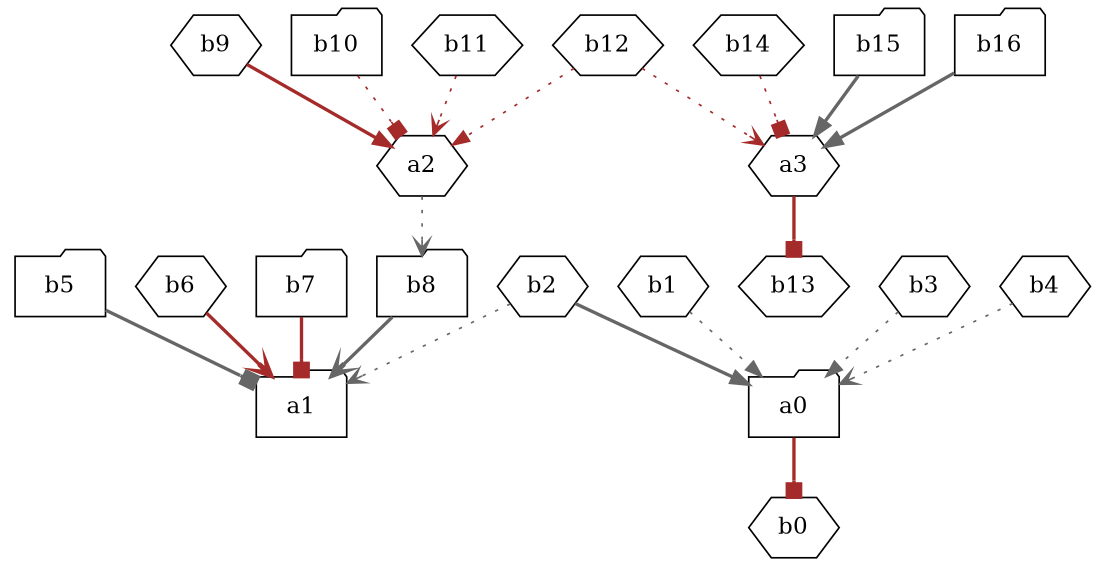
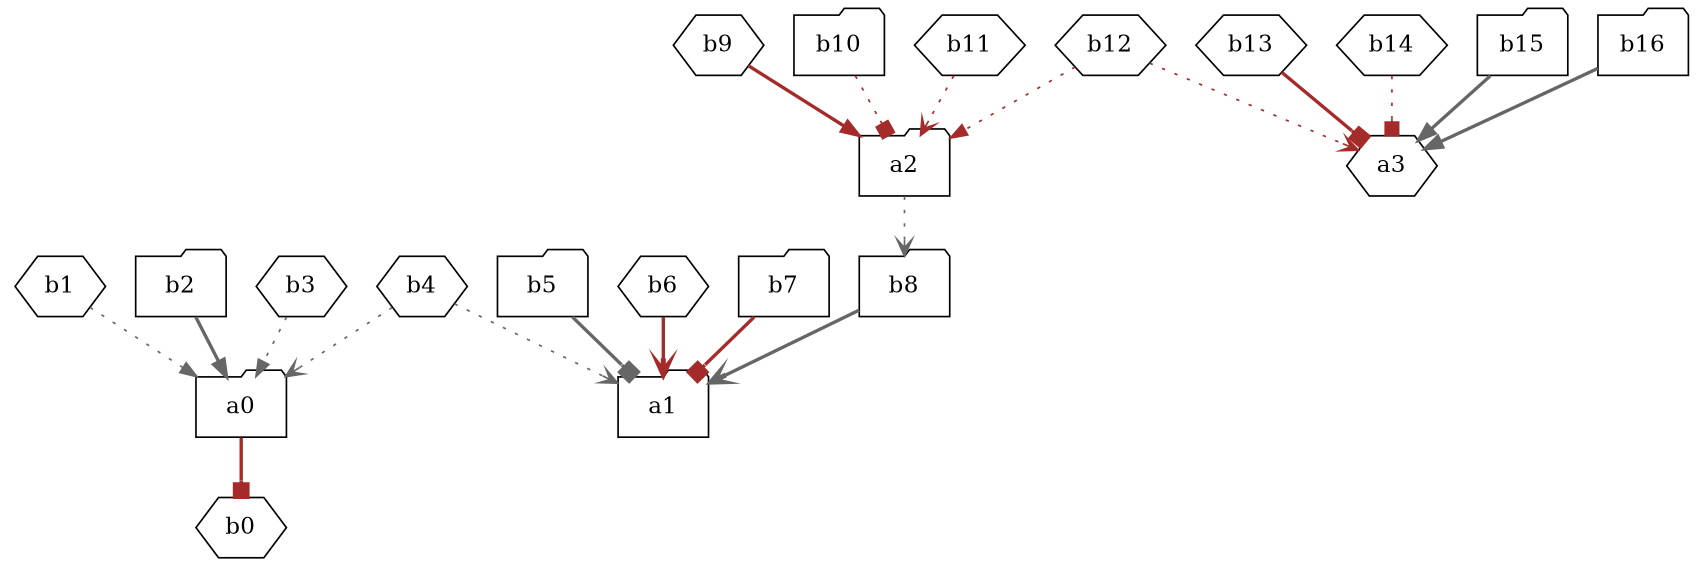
node "a2": shape hexagon -> folder
edge "a3" -> "b13": reversed
node "b2": shape hexagon -> folder
edge "b2" -> "a1": now "b4" -> "a1"
